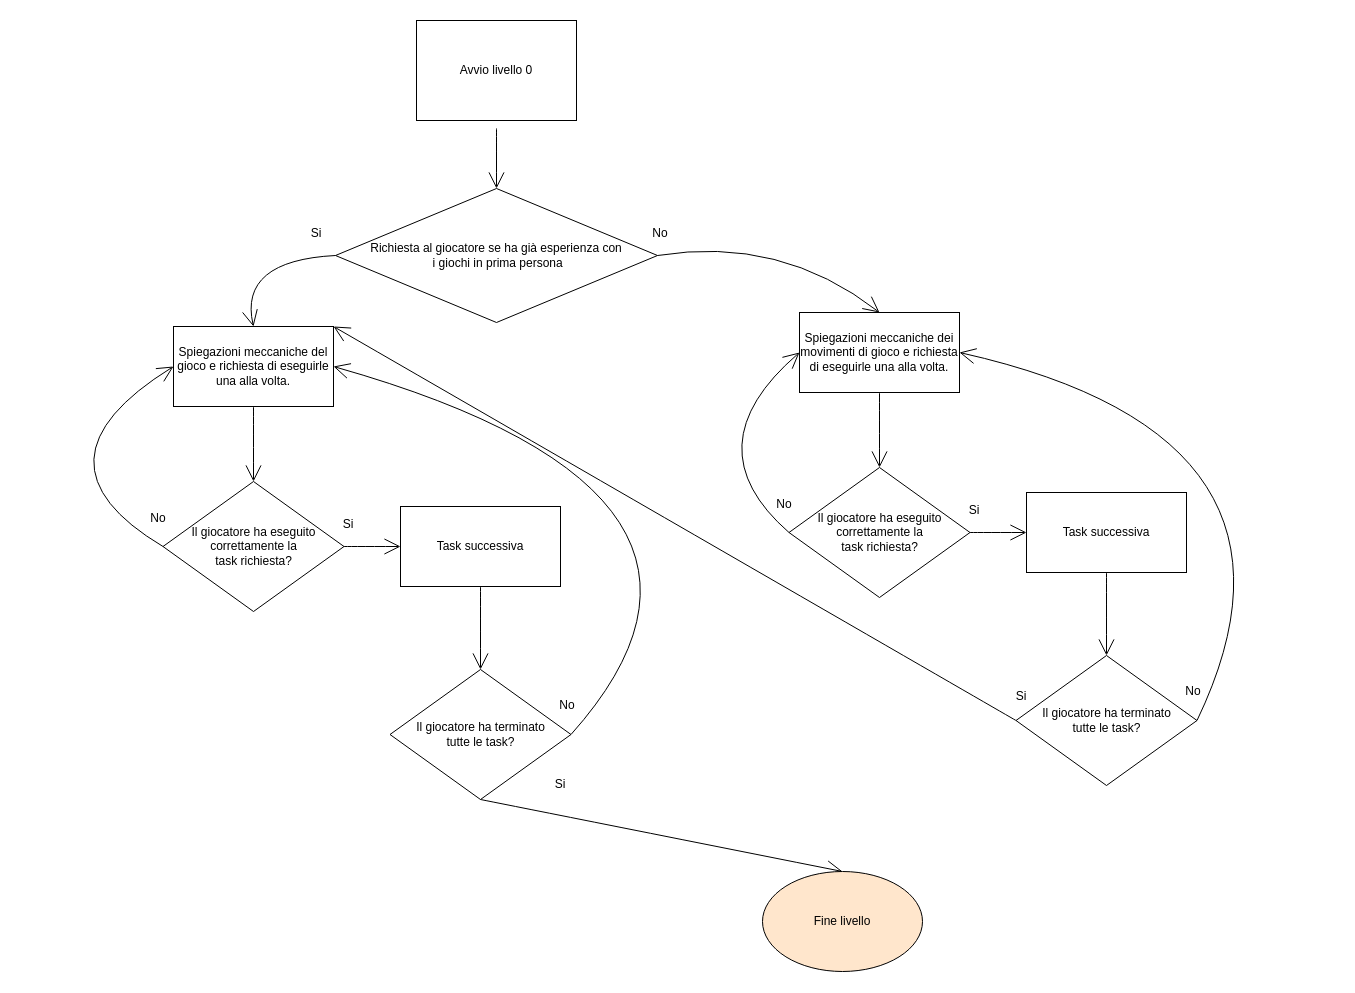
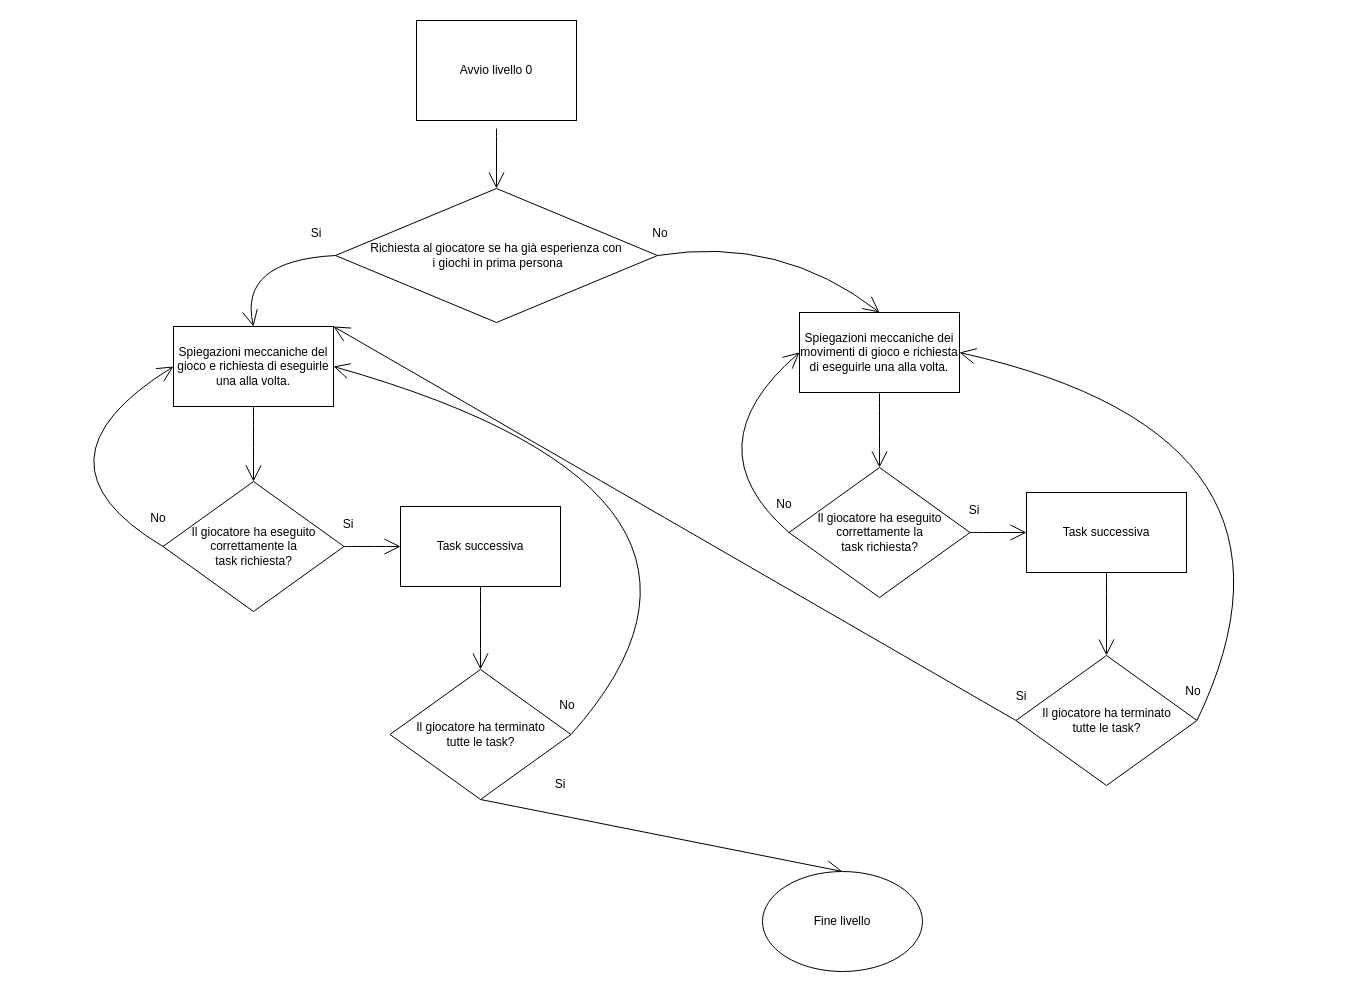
node "Fine livello": fillcolor #ffe6cc -> #ffffff
